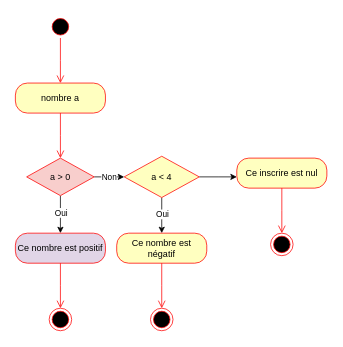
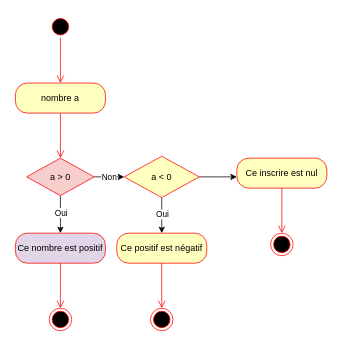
node "a < 4": label "a < 4" -> "a < 0"
node "Ce nombre est négatif": label "Ce nombre est négatif" -> "Ce positif est négatif"
